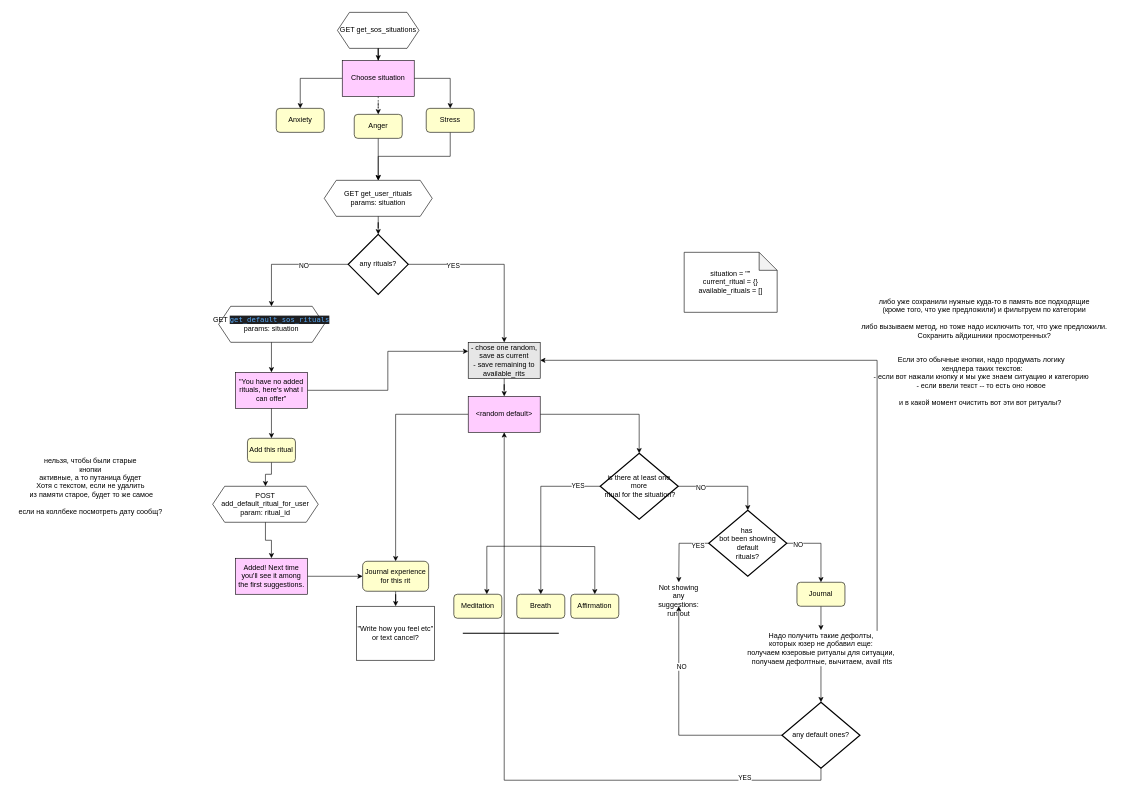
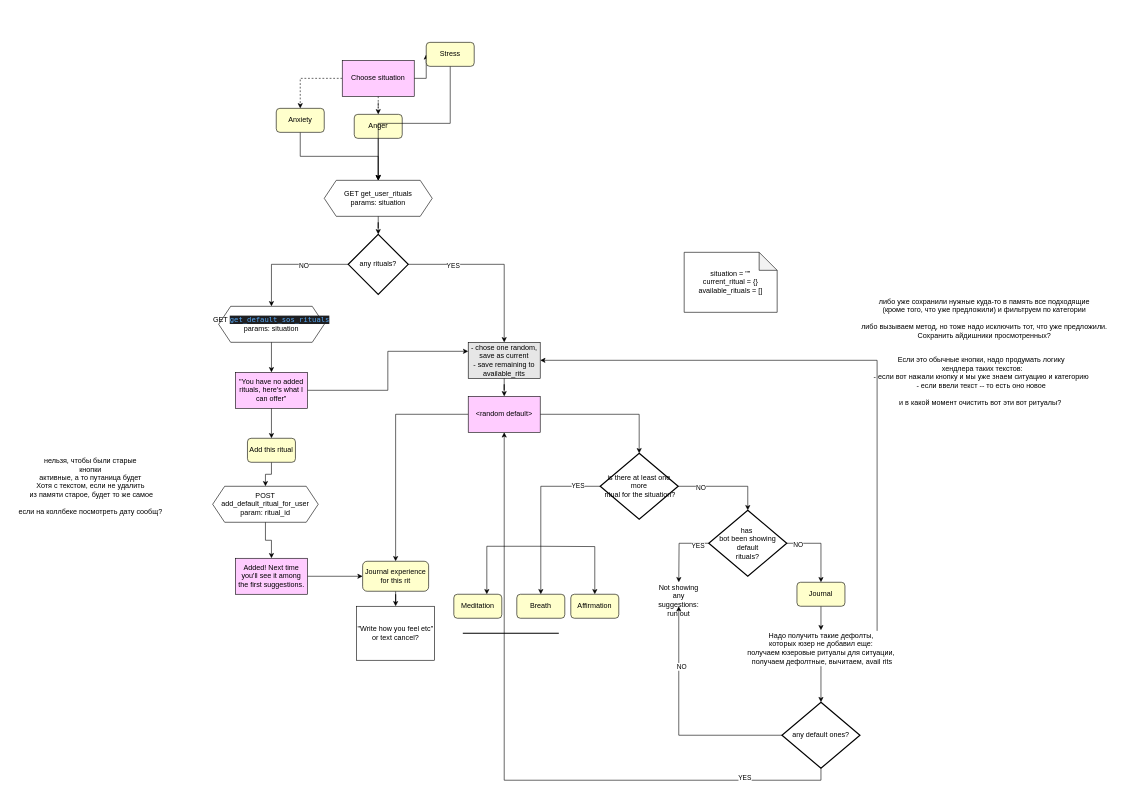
node "GET get_sos_situations": removed
edge "GET get_sos_situations" -> "Choose situation": removed
edge "Choose situation" -> "Anxiety": style solid -> dashed
node "Stress": moved (450, 120) -> (450, 54)
edge "Anxiety" -> "GET get_user_rituals params: situation": added
